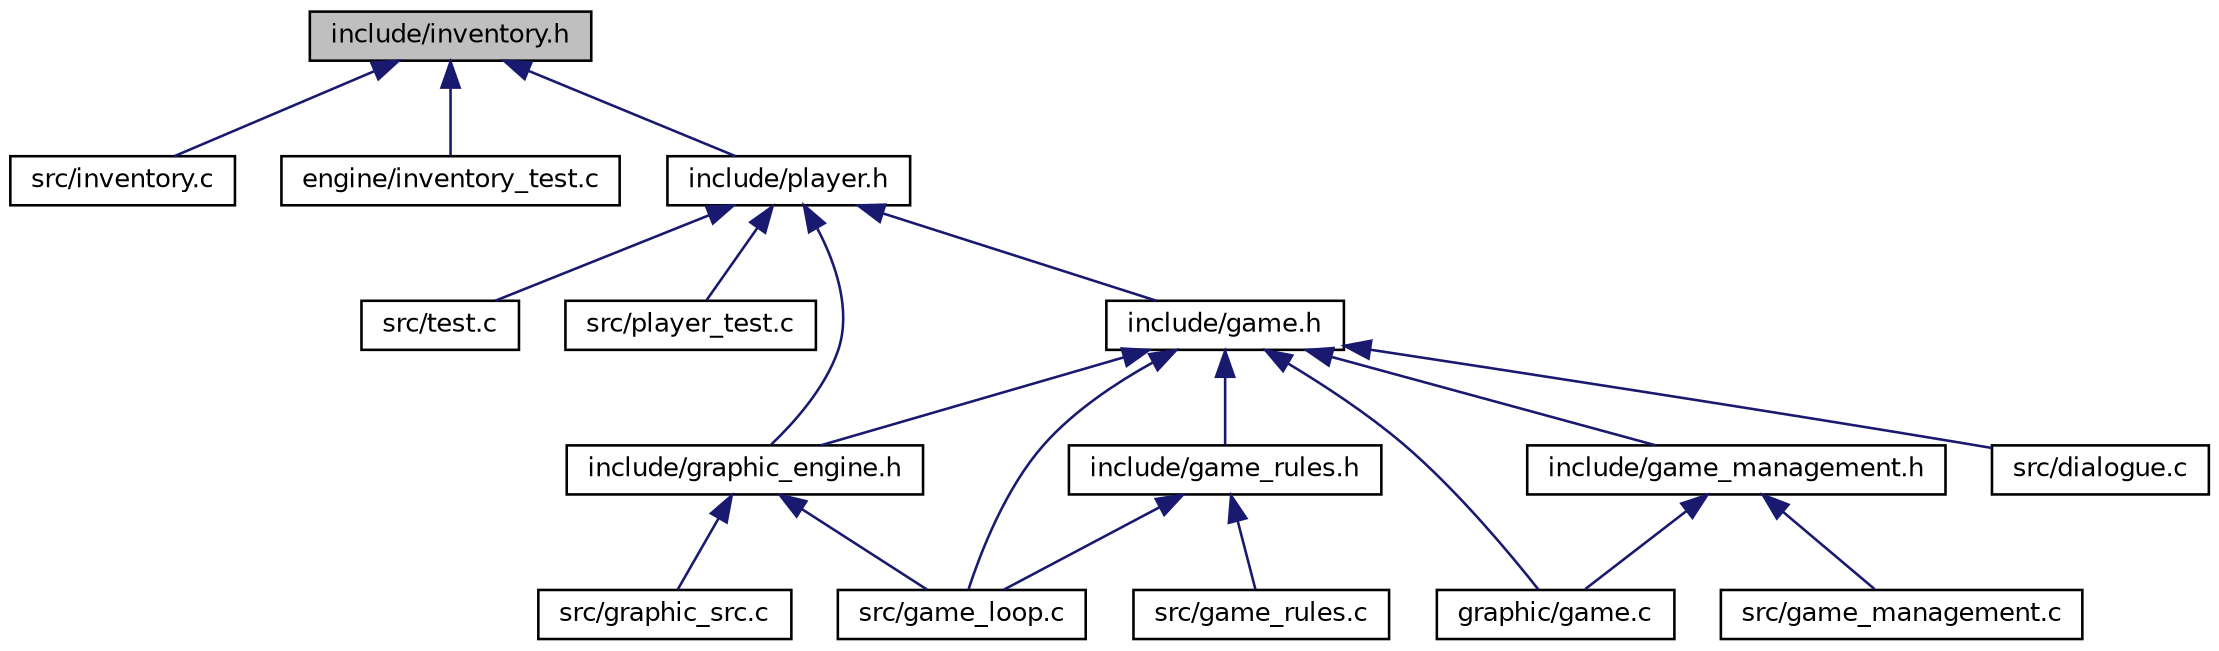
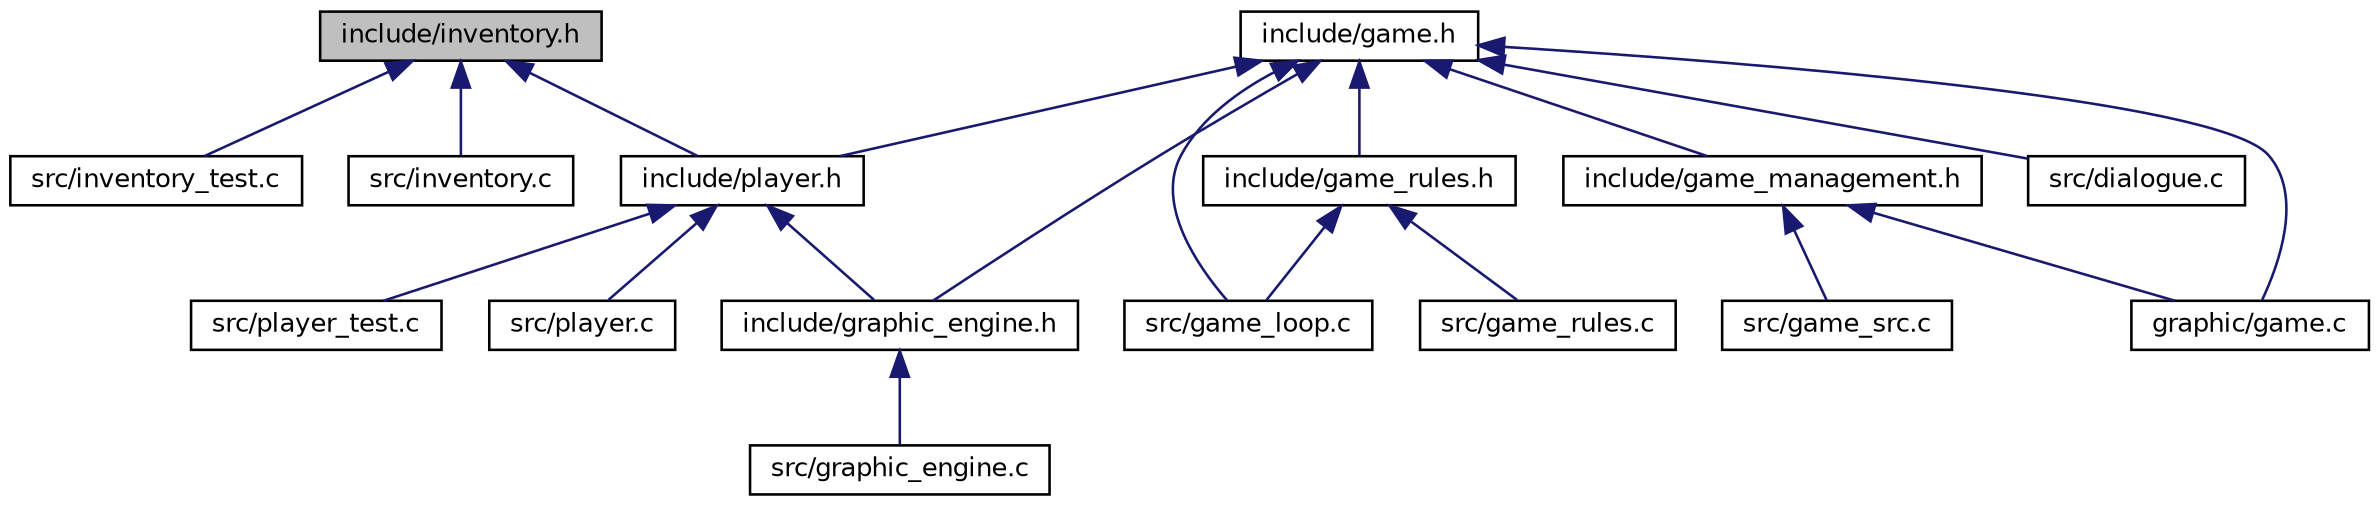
node "engine/inventory_test.c": label "engine/inventory_test.c" -> "src/inventory_test.c"
edge "include/game.h" -> "include/player.h": reversed
node "src/test.c": label "src/test.c" -> "src/player.c"
edge "src/game_loop.c" -> "include/graphic_engine.h": removed
node "src/graphic_src.c": label "src/graphic_src.c" -> "src/graphic_engine.c"
node "src/game_management.c": label "src/game_management.c" -> "src/game_src.c"
